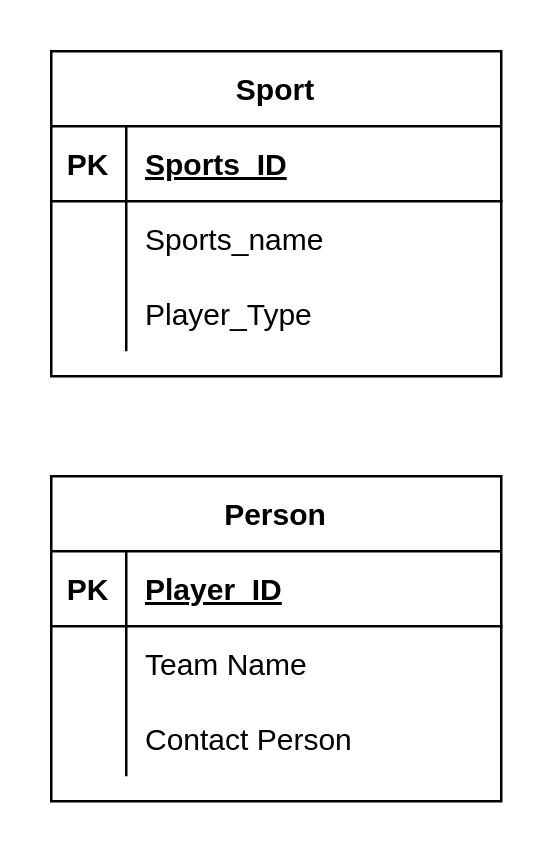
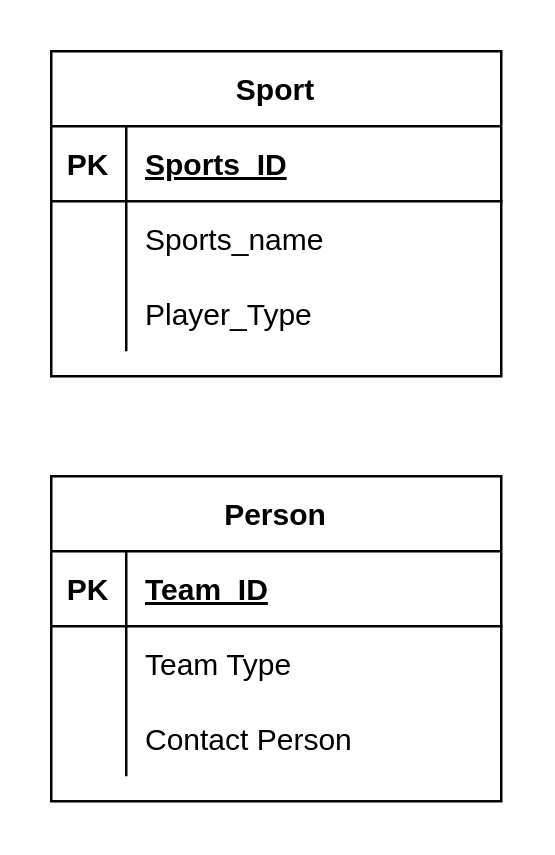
node "Player_ID": label "Player_ID" -> "Team_ID"
node "Team Name": label "Team Name" -> "Team Type"
